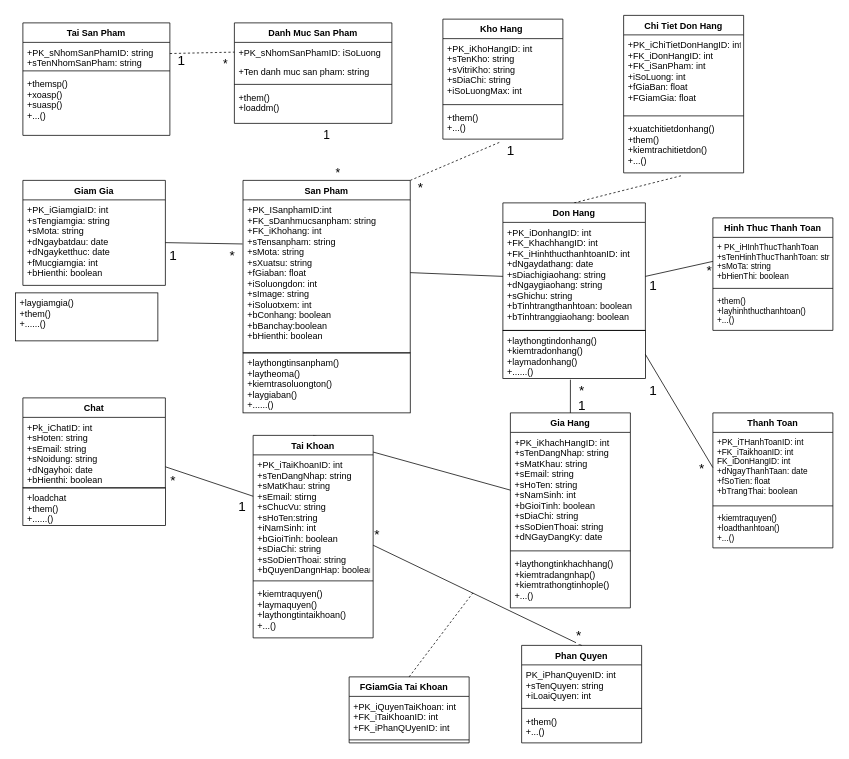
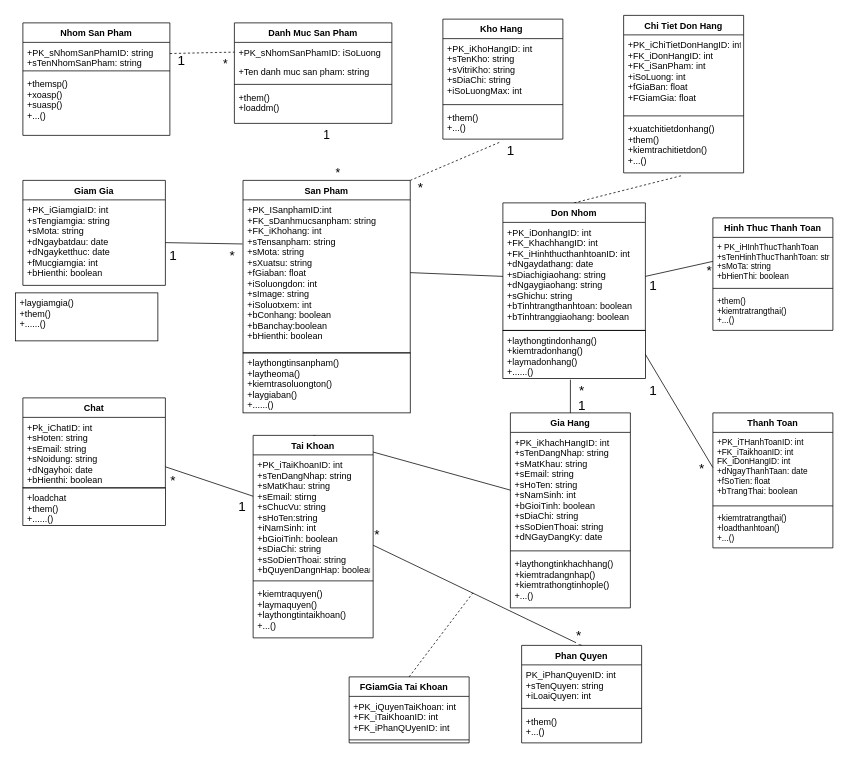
node "Tai San Pham": label "Tai San Pham" -> "Nhom San Pham"
node "Don Hang": label "Don Hang" -> "Don Nhom"
node "+them() +layhinhthucthanhtoan() +...()": label "+them() +layhinhthucthanhtoan() +...()" -> "+them() +kiemtratrangthai() +...()"
node "+kiemtraquyen() +loadthanhtoan() +...()": label "+kiemtraquyen() +loadthanhtoan() +...()" -> "+kiemtratrangthai() +loadthanhtoan() +...()"
